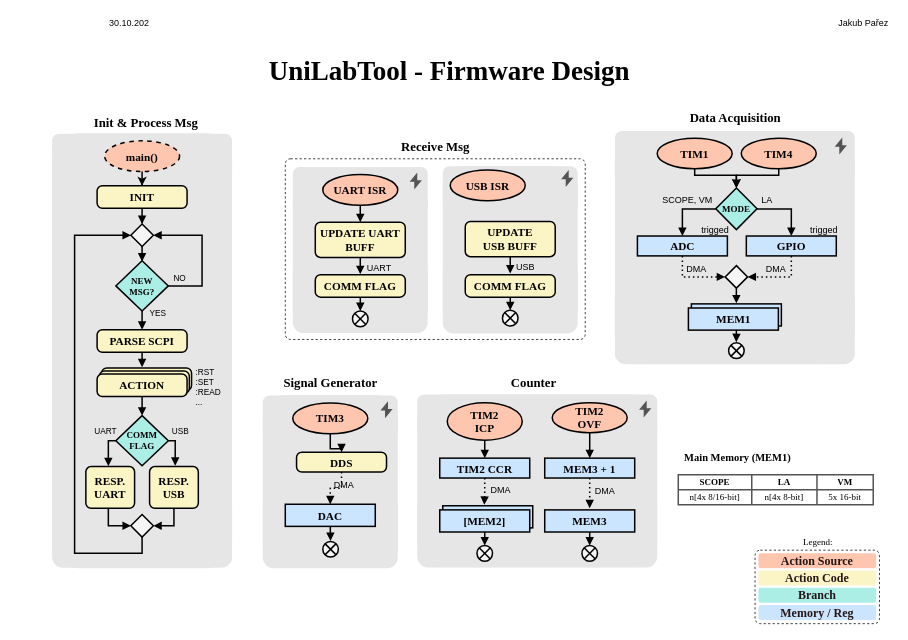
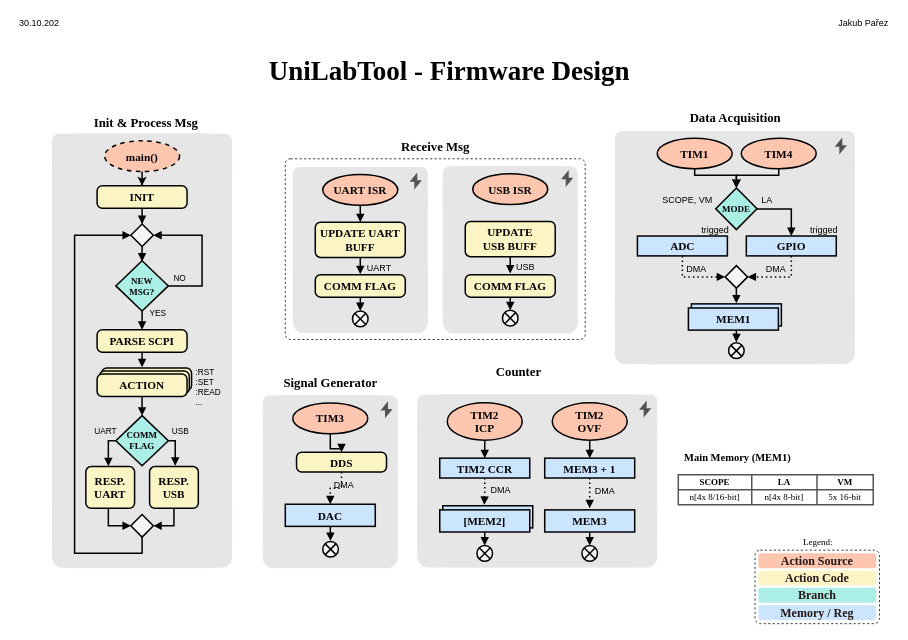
node "30.10.202": moved (135, 23) -> (45, 23)
node "USB ISR": moved (488, 185) -> (510, 189)
edge "MODE" -> "ADC": removed
node "Counter": moved (534, 383) -> (519, 372)
node "TIM2 OVF": size 75x30 -> 75x38
